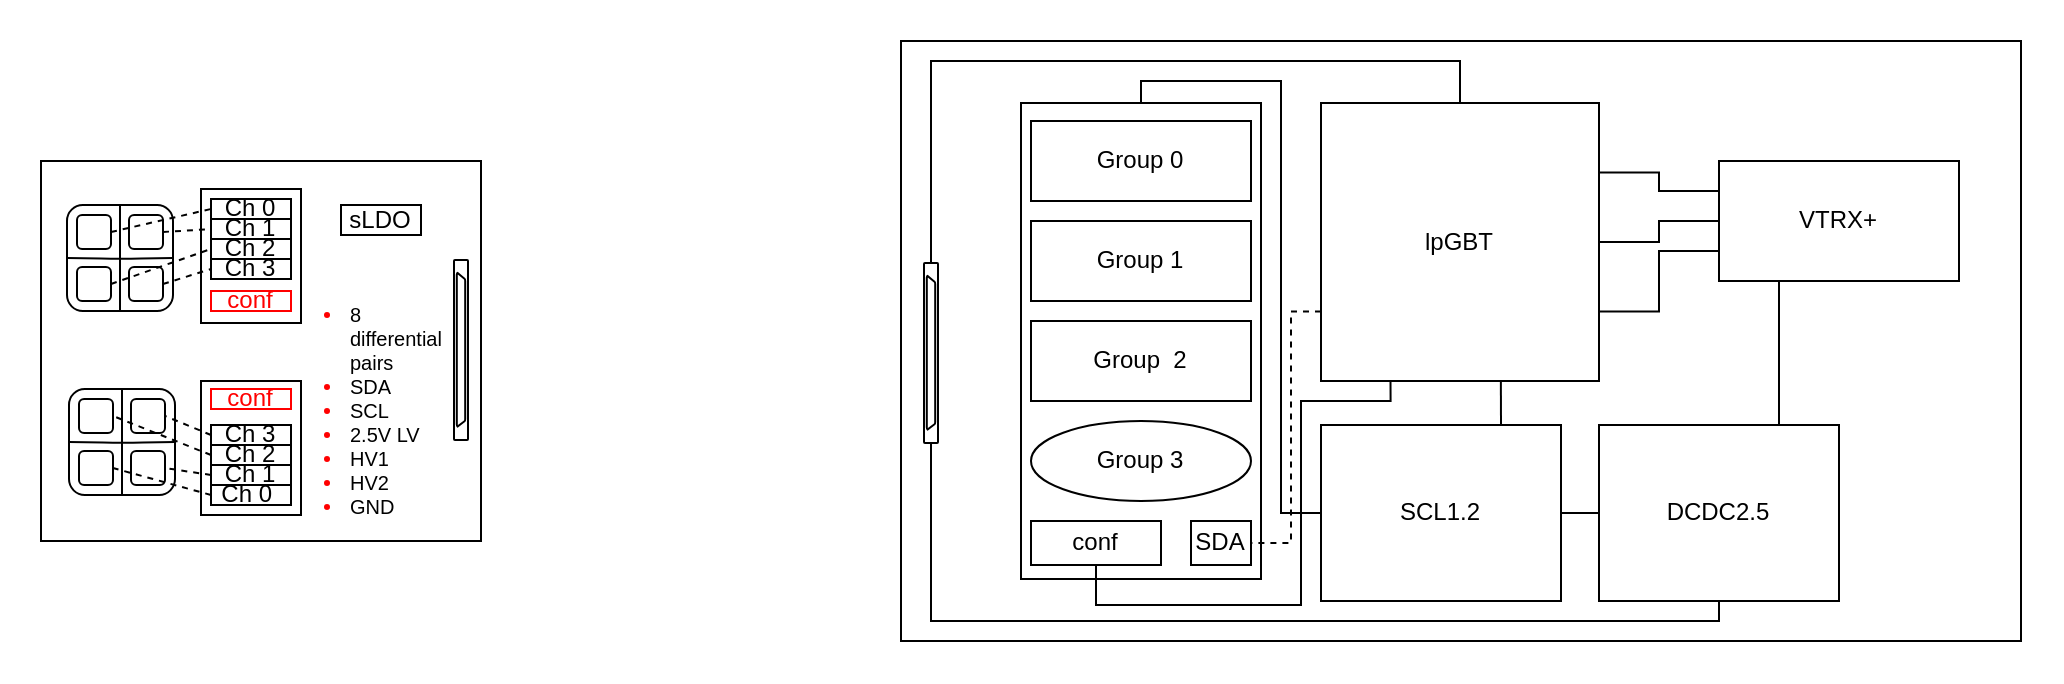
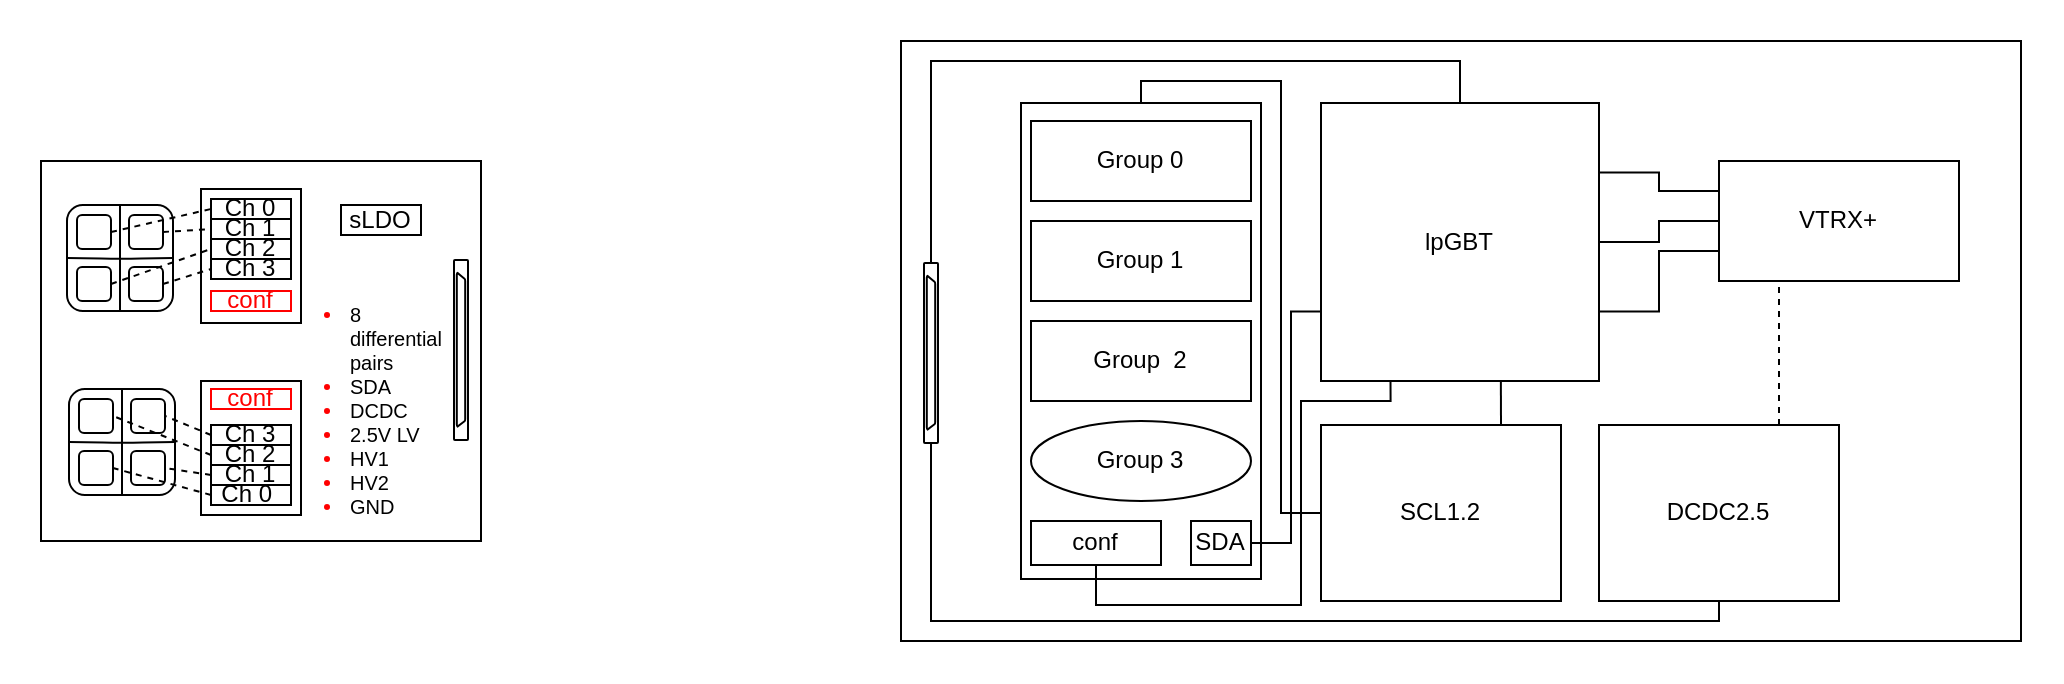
edge "VTRX+" -- "DCDC2.5": style solid -> dashed
node "8 differential pairs SDA SCL 2.5V LV HV1 HV2 GND": label "8 differential pairs SDA SCL 2.5V LV HV1 HV2 GND" -> "8 differential pairs SDA DCDC 2.5V LV HV1 HV2 GND"
edge "lpGBT" -- "SDA": style dashed -> solid
edge "SCL1.2" -- "DCDC2.5": removed
